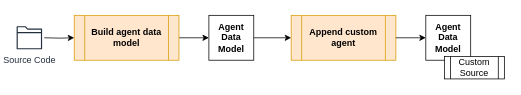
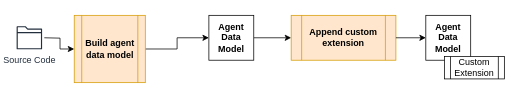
node "Build agent data model": size 105x45 -> 71x68
node "Append custom agent": label "Append custom agent" -> "Append custom extension"
node "Custom Source": label "Custom Source" -> "Custom Extension"
